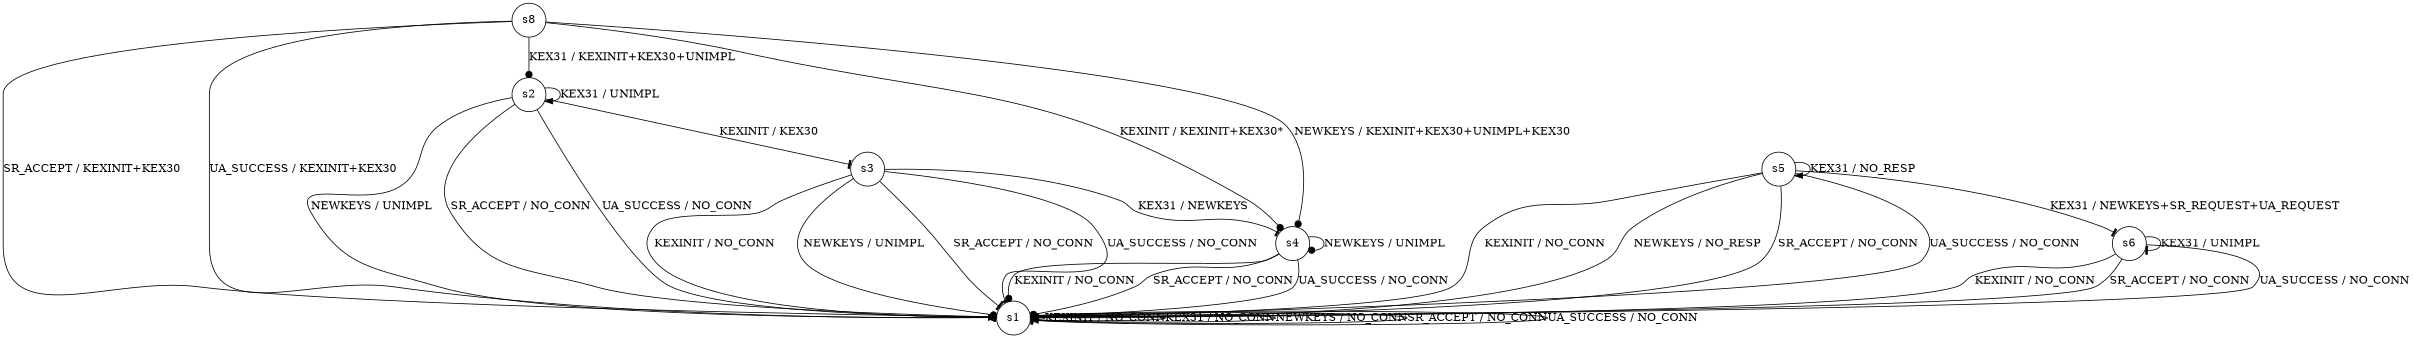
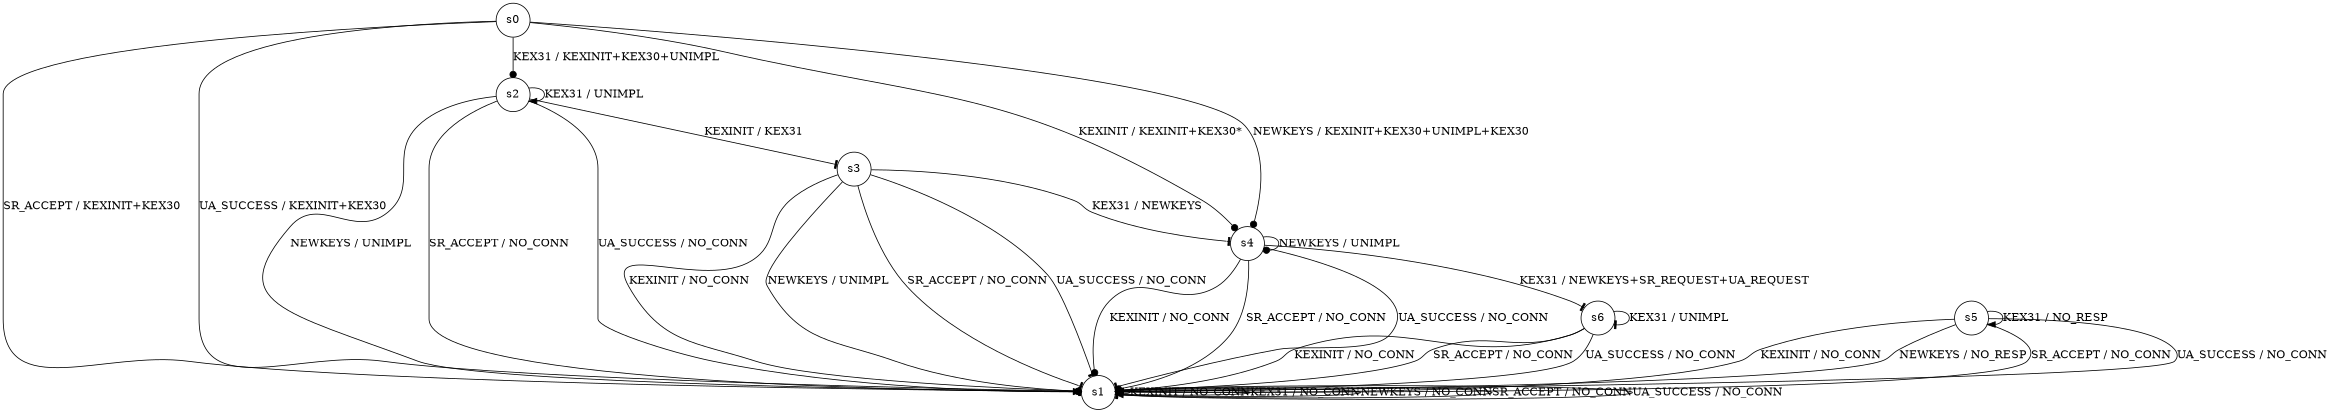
node "s8": label "s8" -> "s0"
edge "s2" -> "s3": label "KEXINIT / KEX30" -> "KEXINIT / KEX31"
edge "s5" -> "s6": now "s4" -> "s6"
